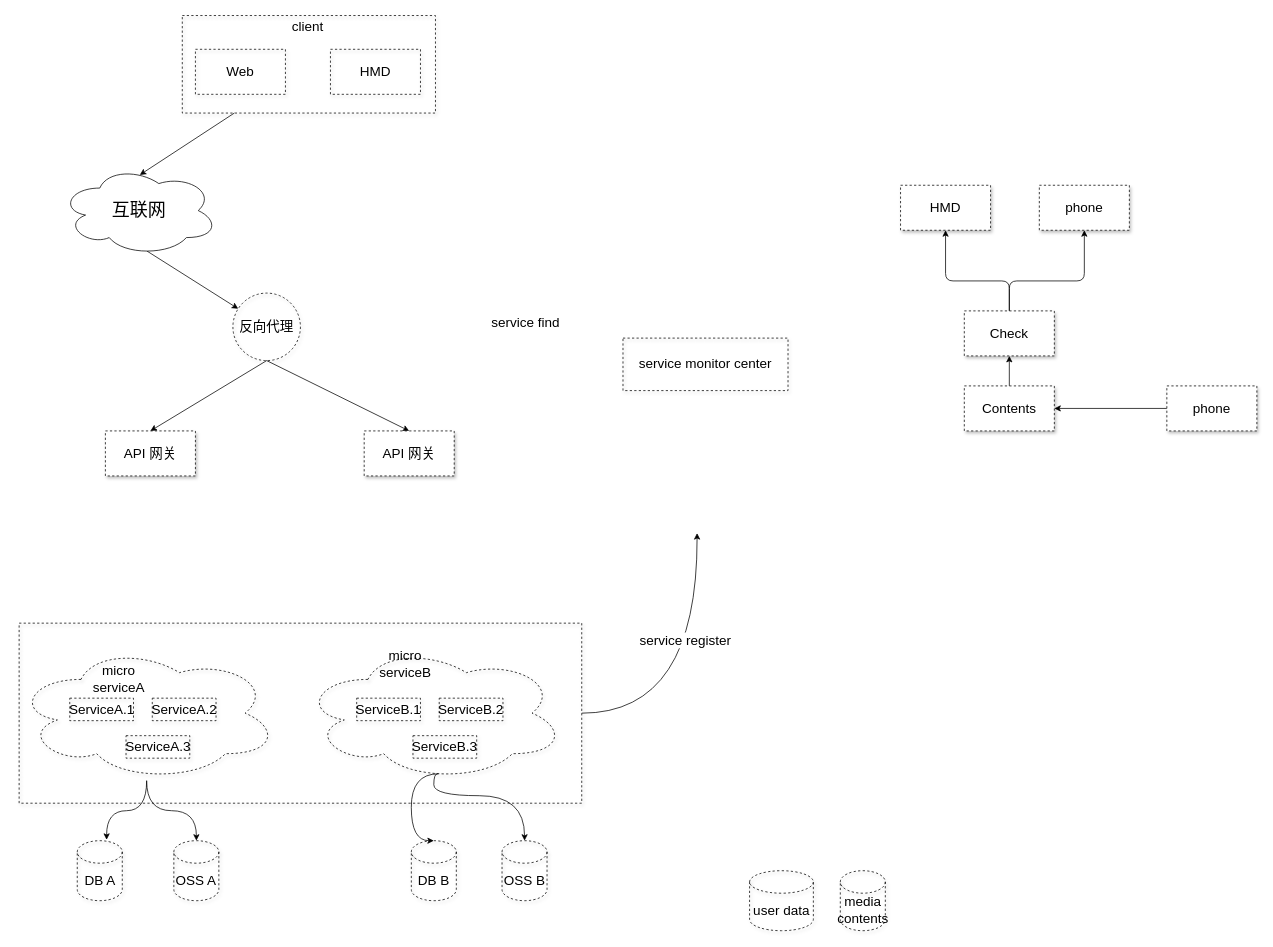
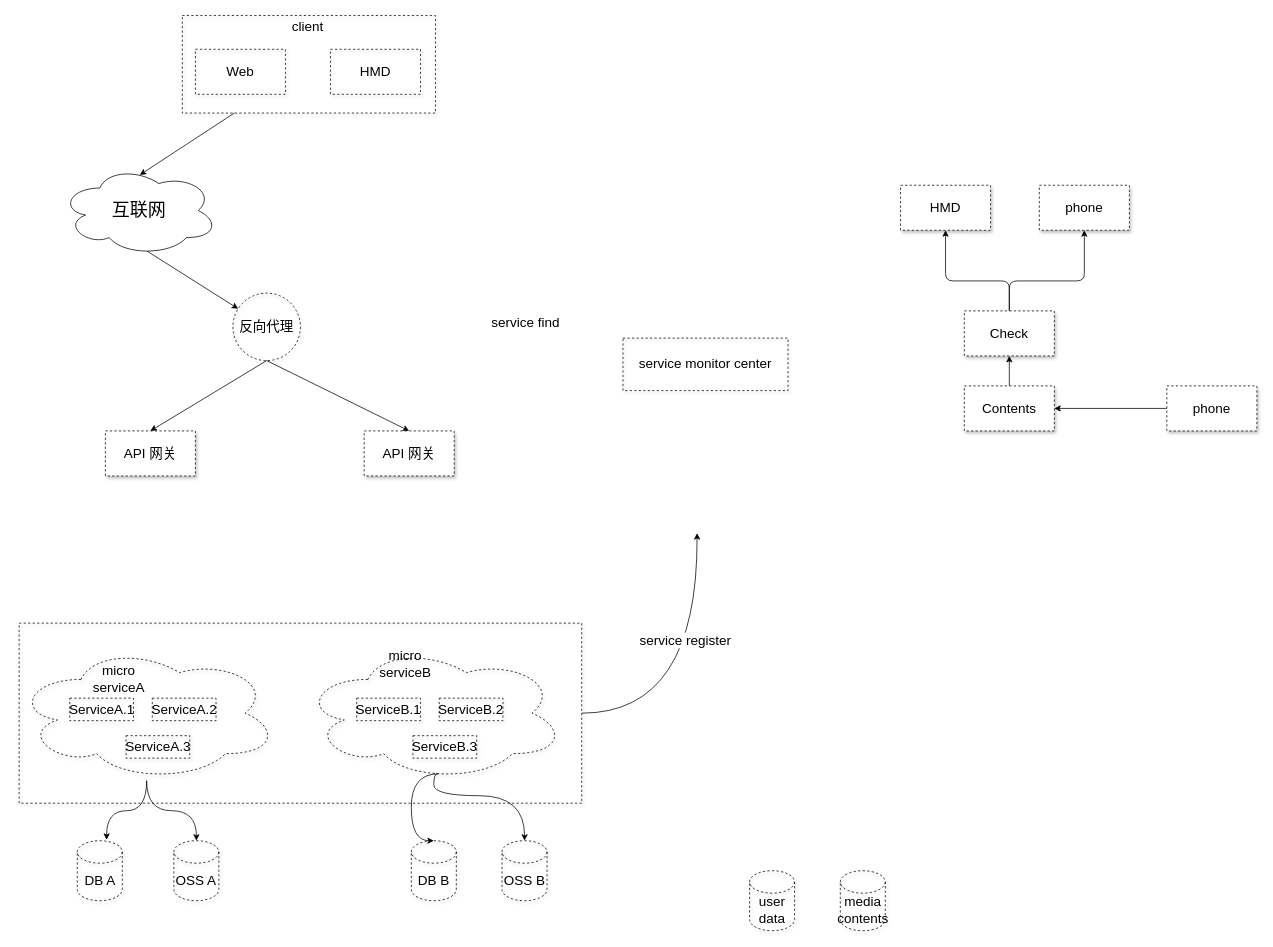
node "user data": size 64x60 -> 45x60
